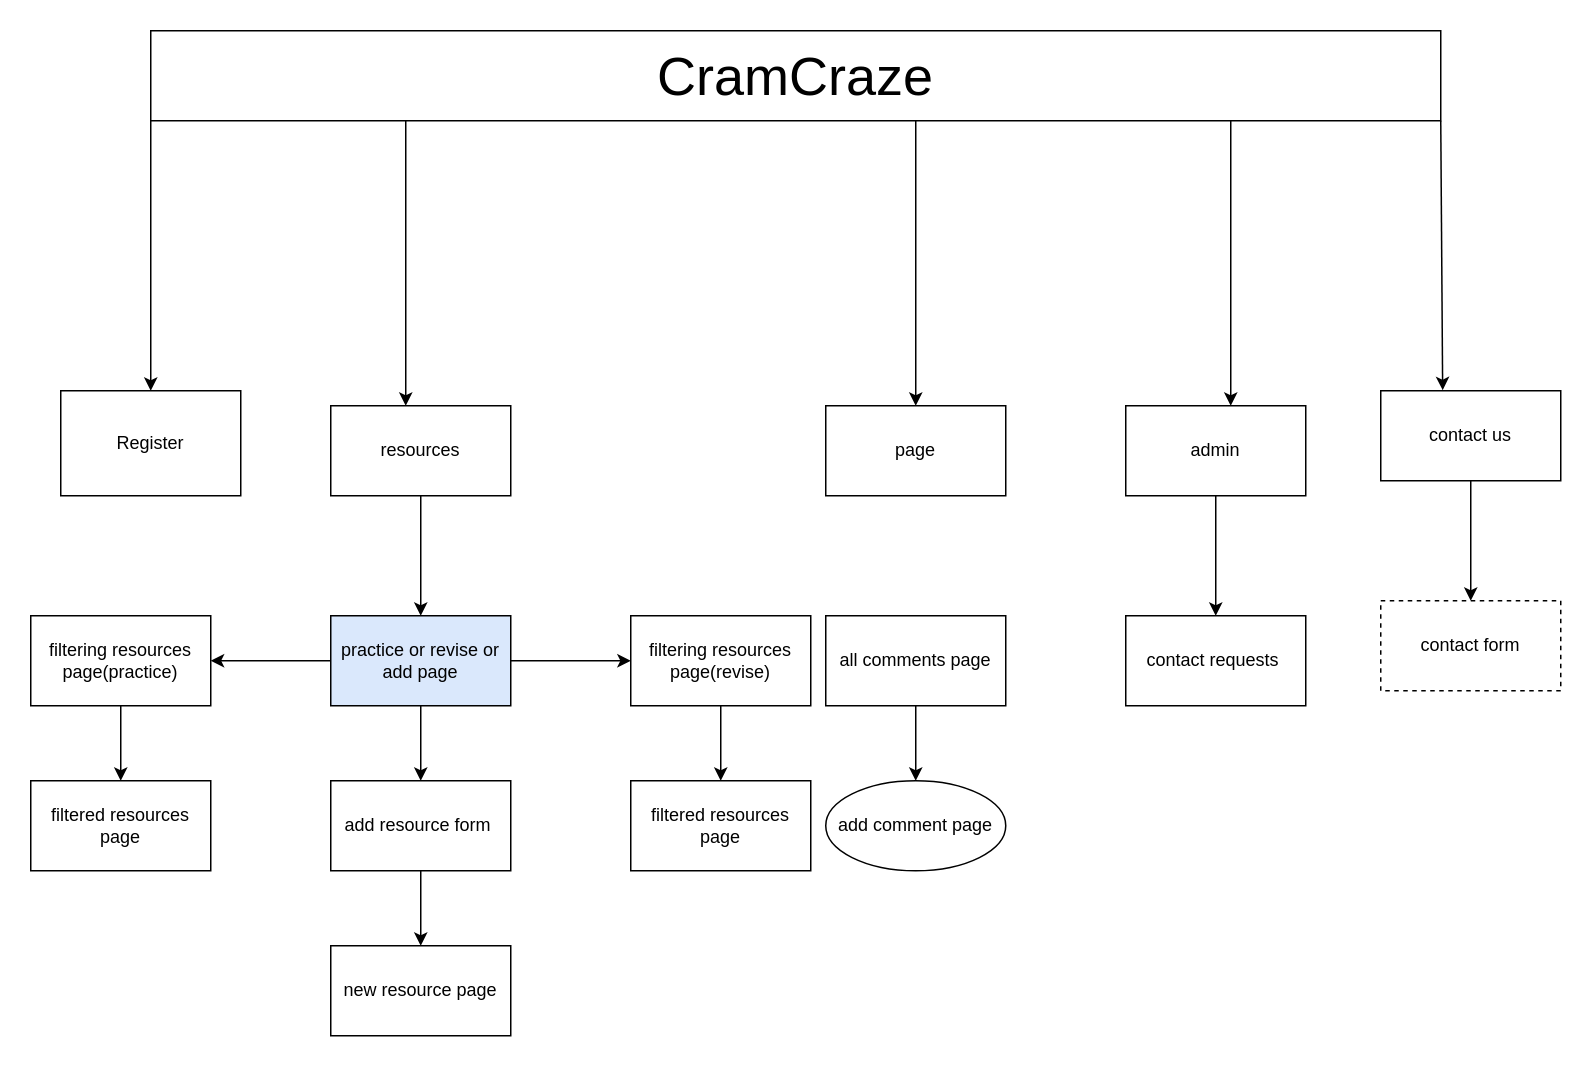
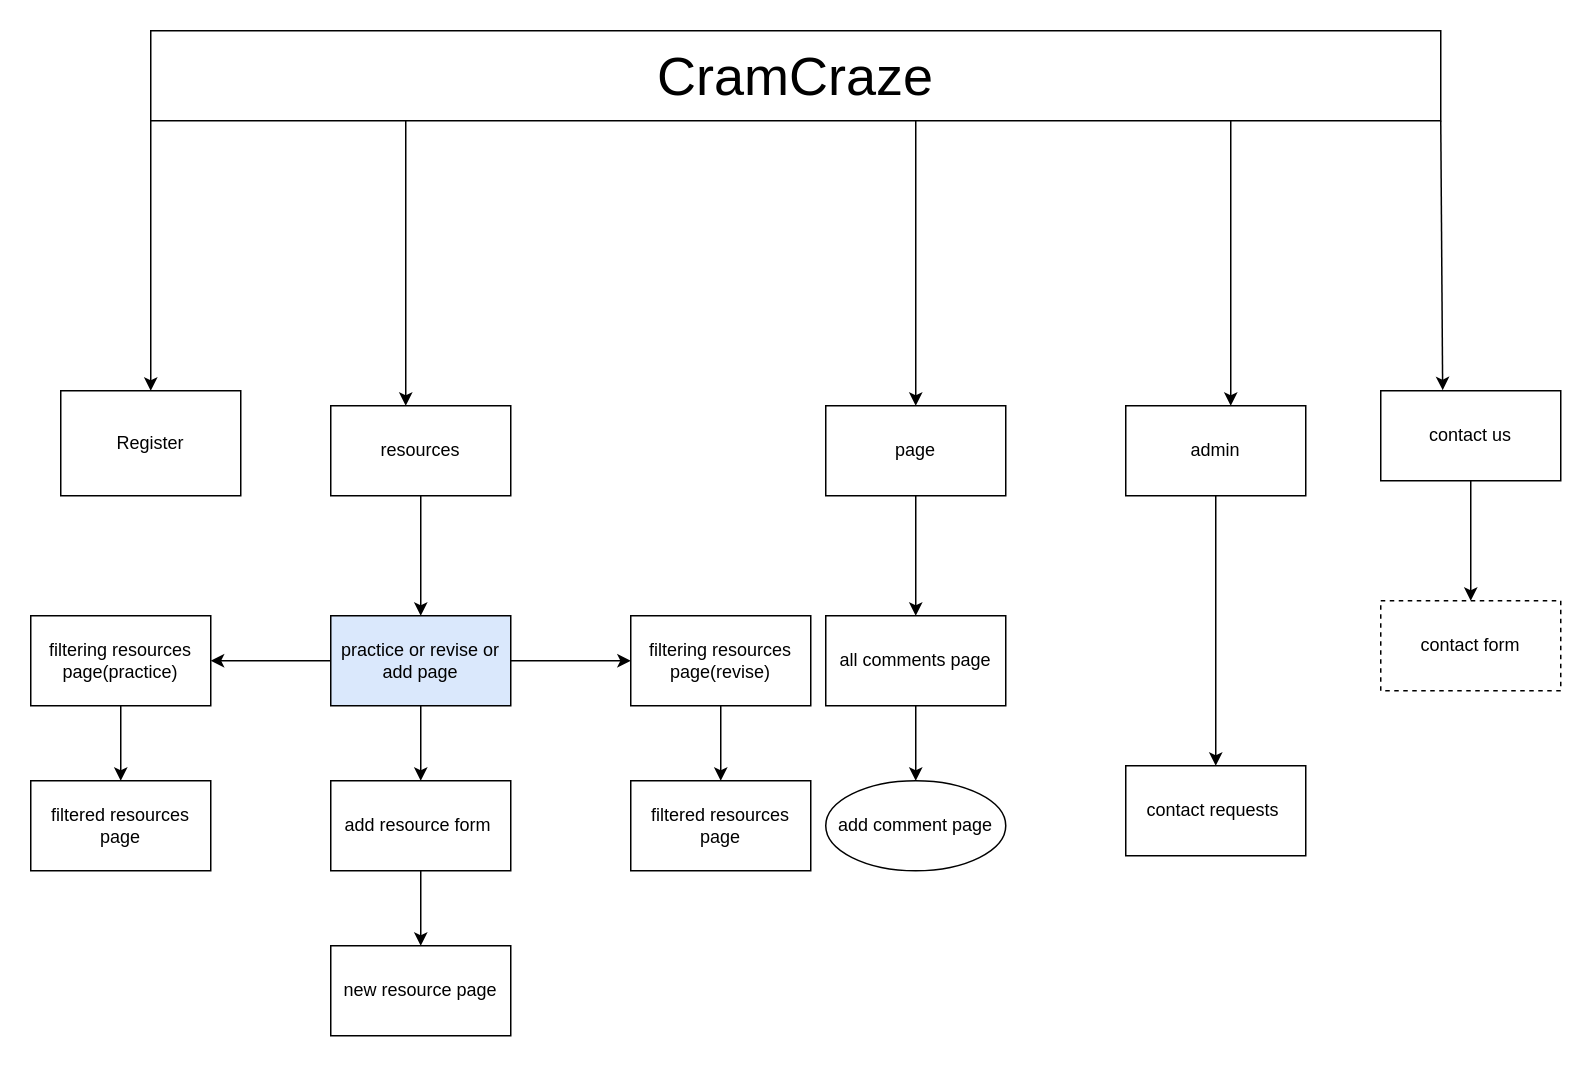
edge "page" -> "all comments page": added
node "contact requests": moved (1216, 661) -> (1216, 811)
